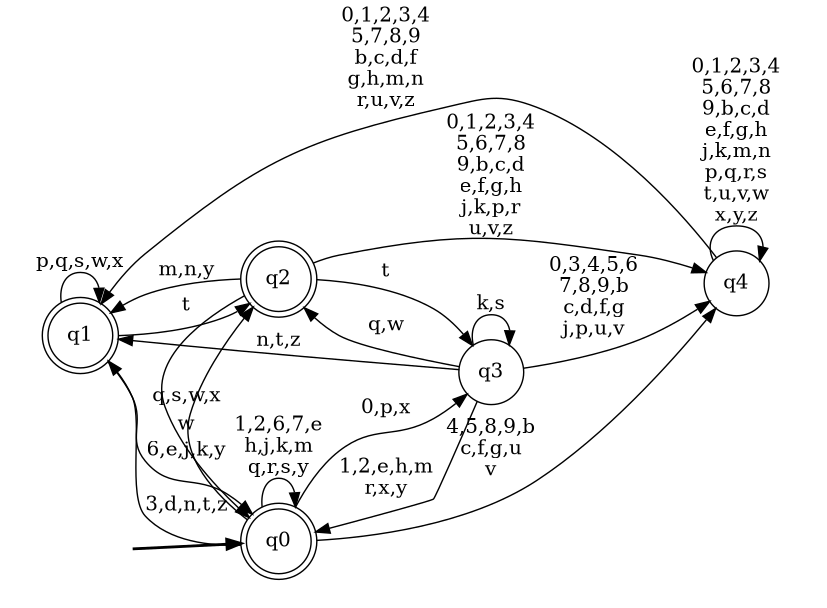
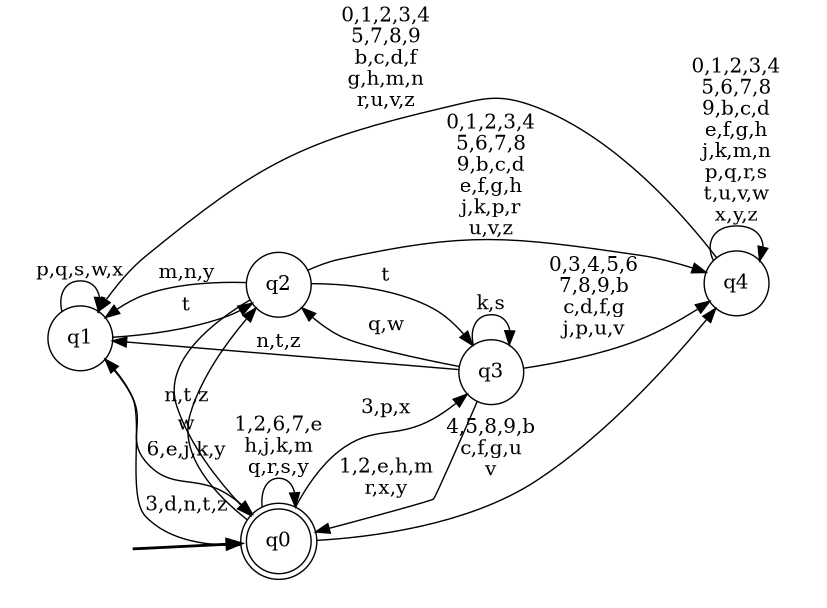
node "q2": shape doublecircle -> circle
node "q1": shape doublecircle -> circle
edge "q2" -> "q0": label "q,s,w,x" -> "n,t,z"
edge "q0" -> "q3": label "0,p,x" -> "3,p,x"
